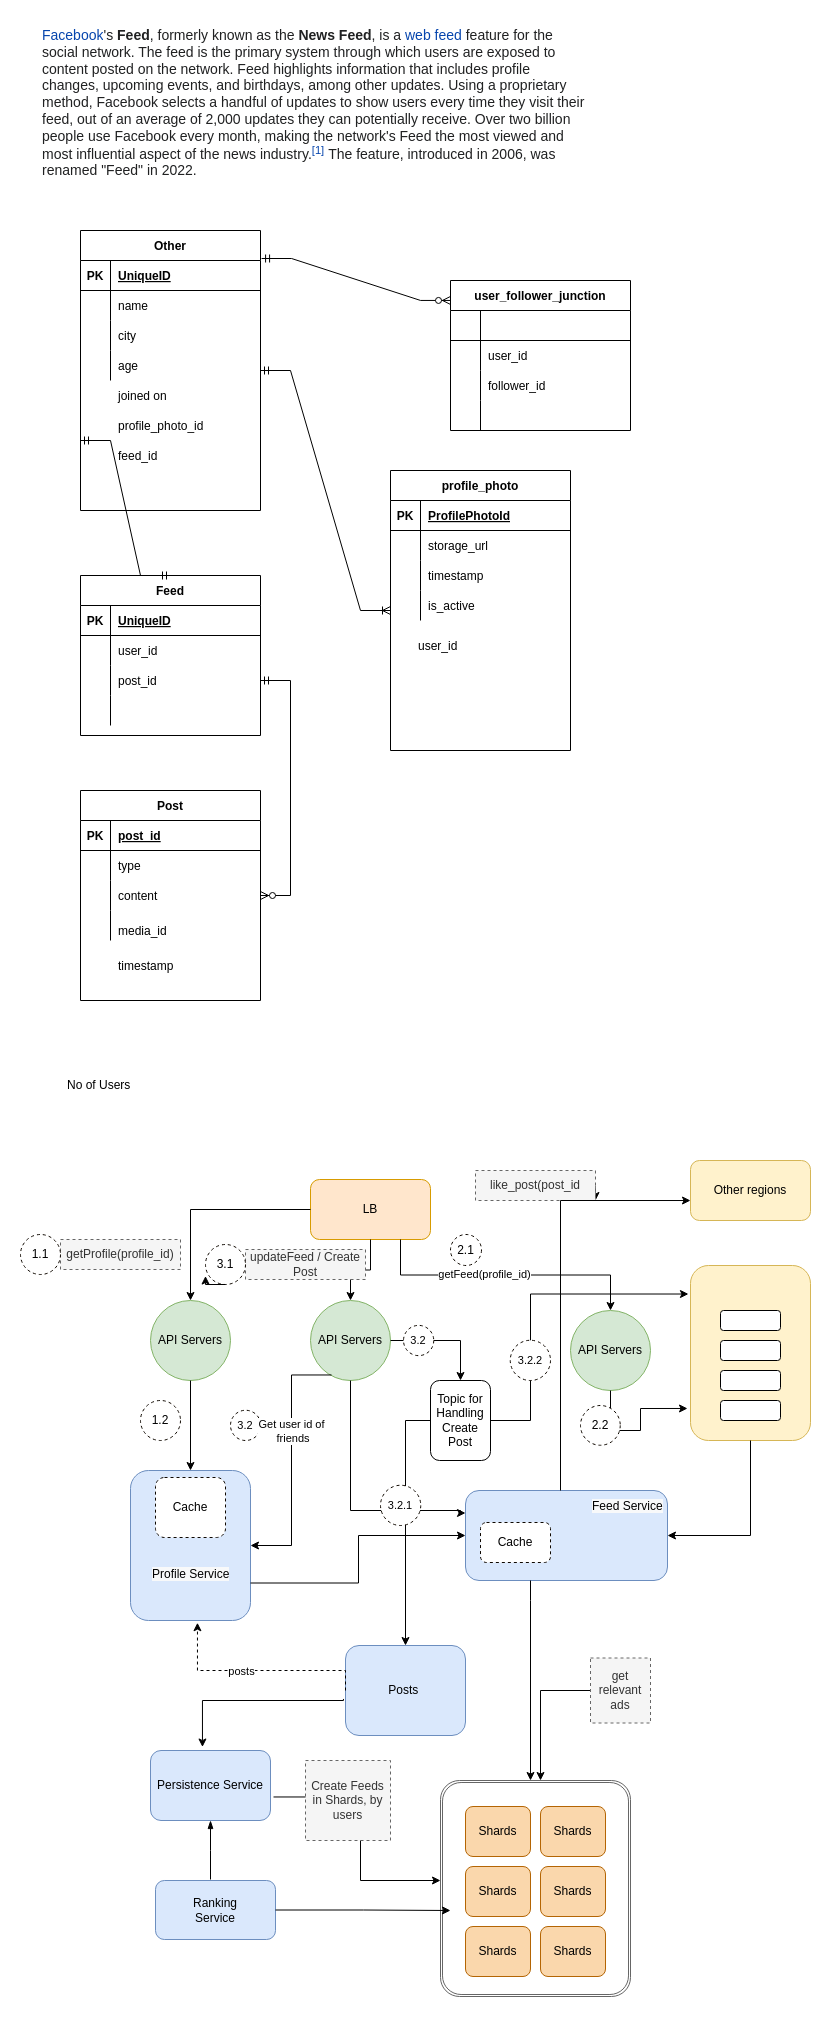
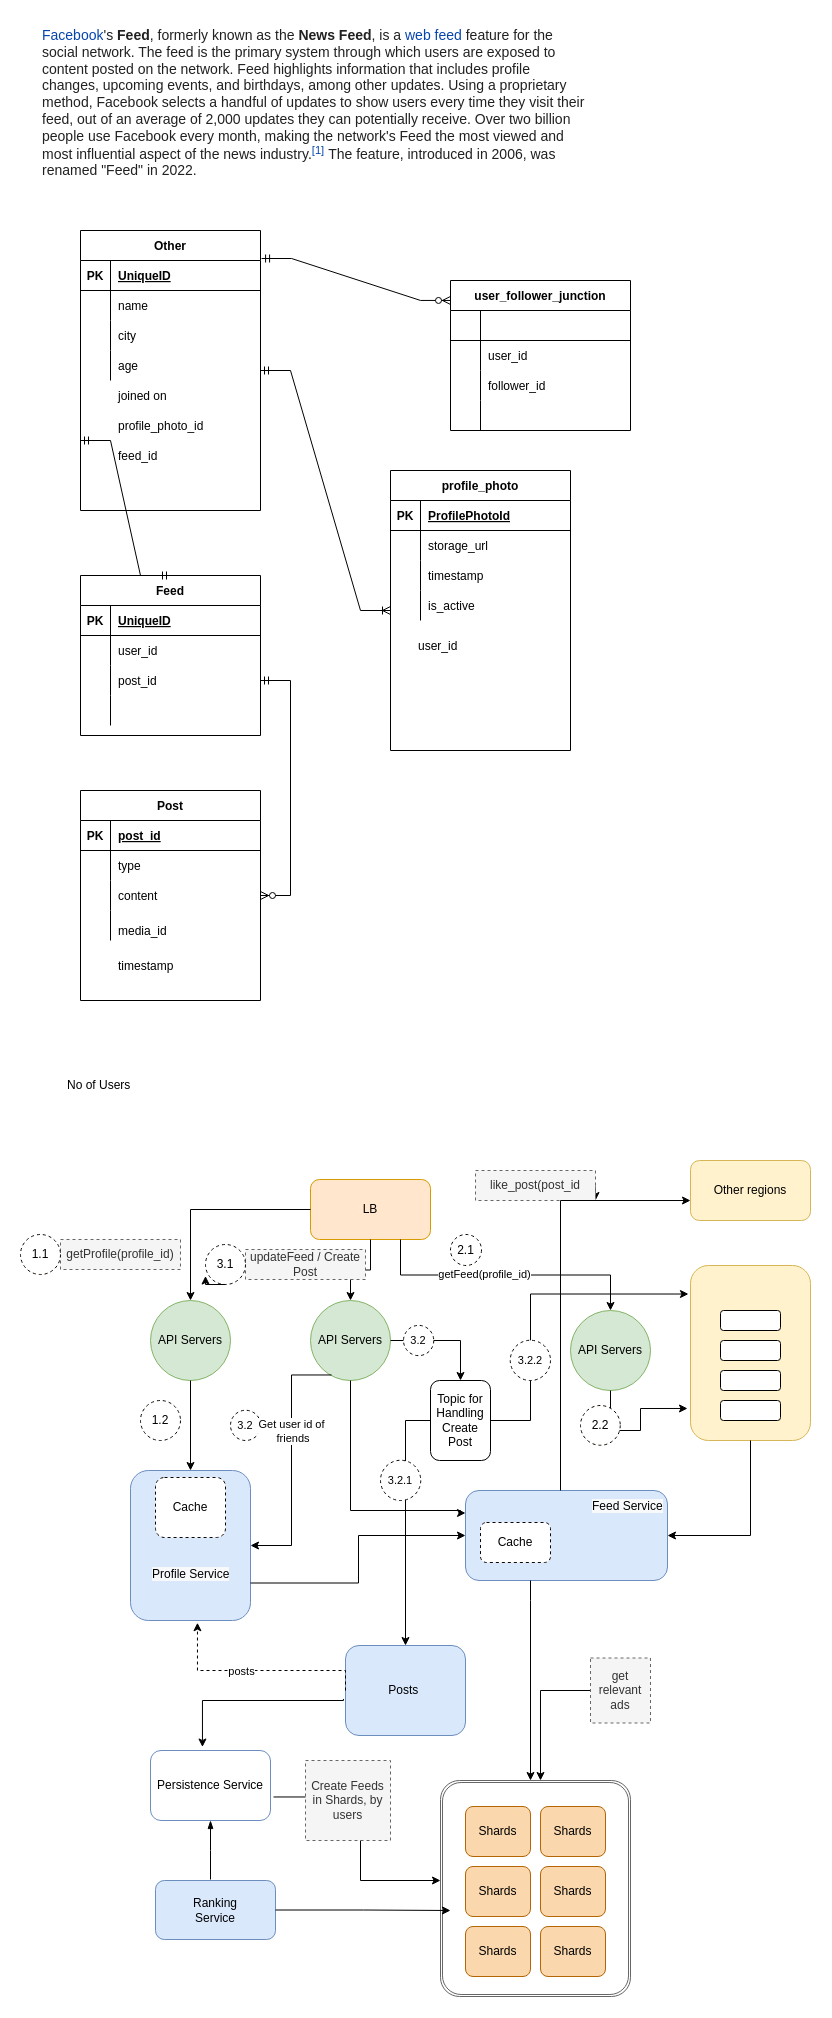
node "3.2.1": moved (401, 1505) -> (401, 1480)
node "Persistence Service": fillcolor #dae8fc -> #ffffff
